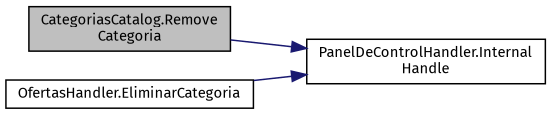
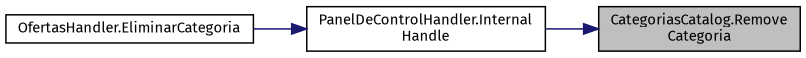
edge "CategoriasCatalog.Remove Categoria" -> "PanelDeControlHandler.Internal Handle": reversed
